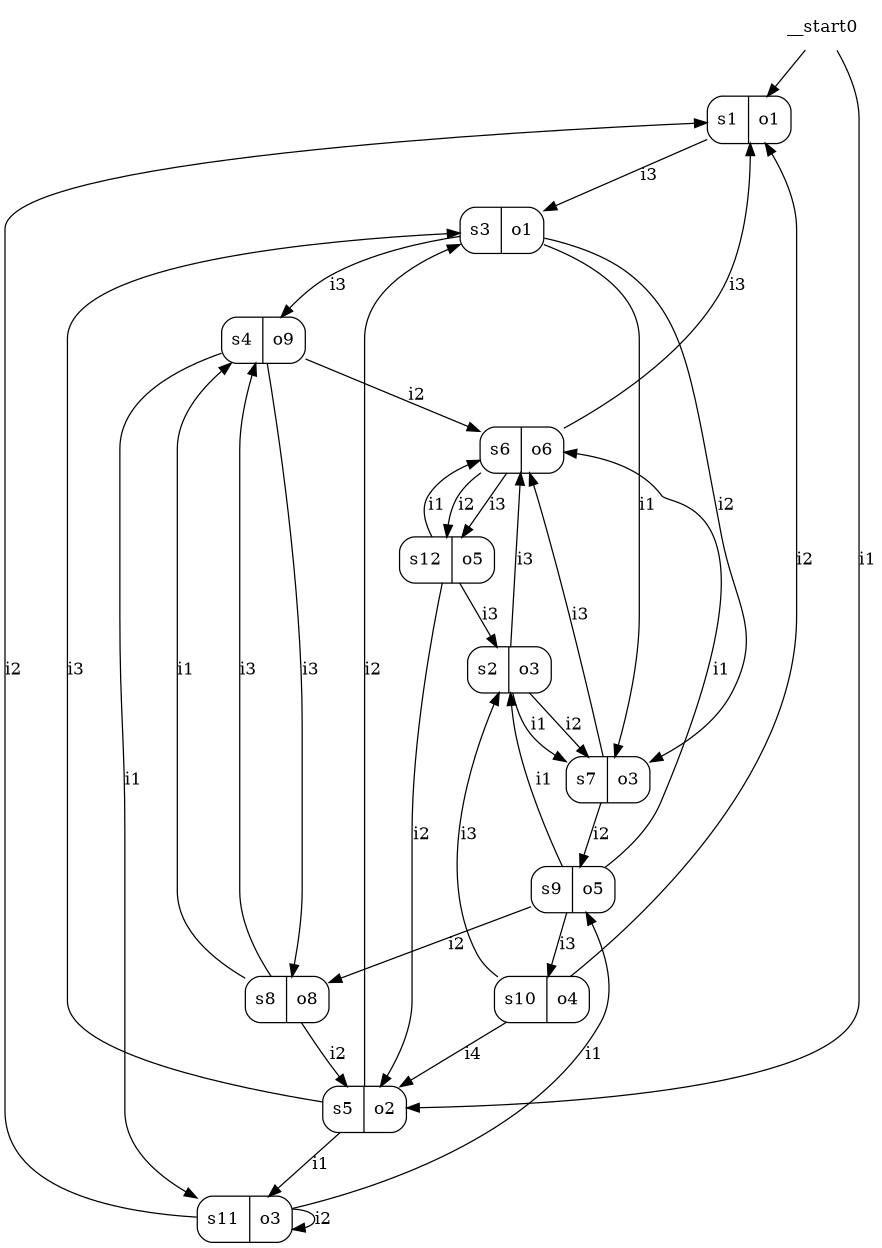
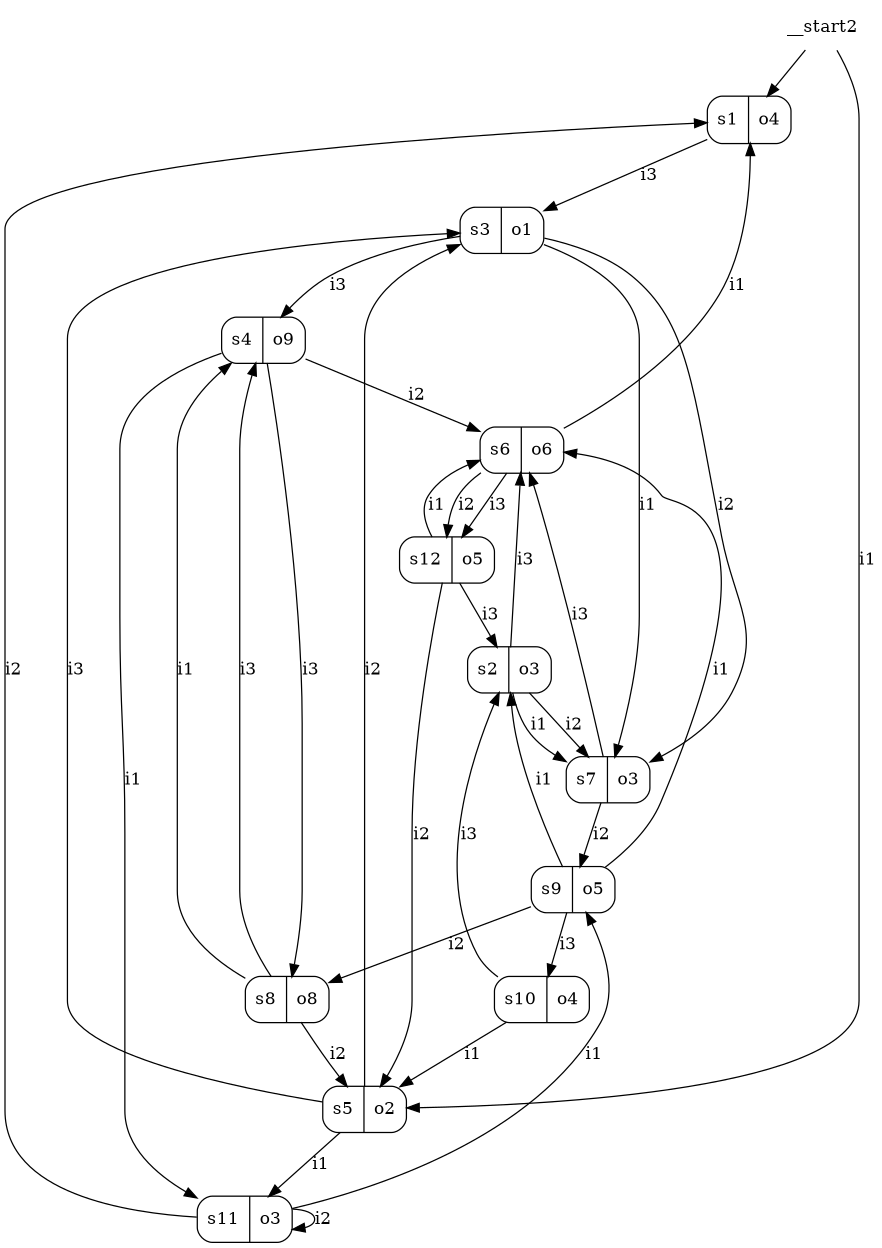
node "__start0": label "__start0" -> "__start2"
node "s1": text "o1" -> "o4"
edge "s6" -> "s1": label "i3" -> "i1"
edge "s10" -> "s1": removed, label "i2"
edge "s10" -> "s5": label "i4" -> "i1"
